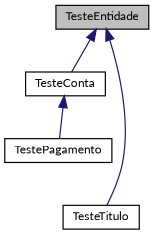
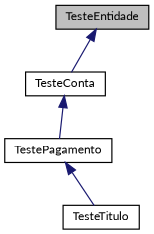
edge "TesteTitulo" -> "TesteEntidade": now "TesteTitulo" -> "TestePagamento"
